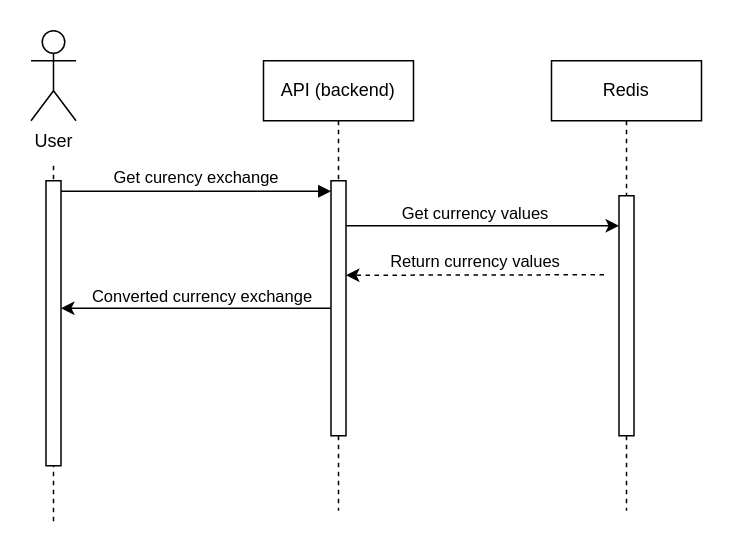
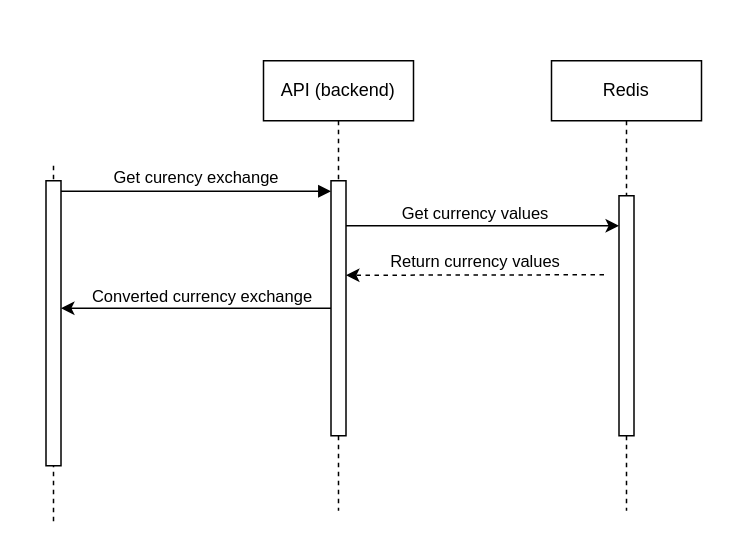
node "User": removed
